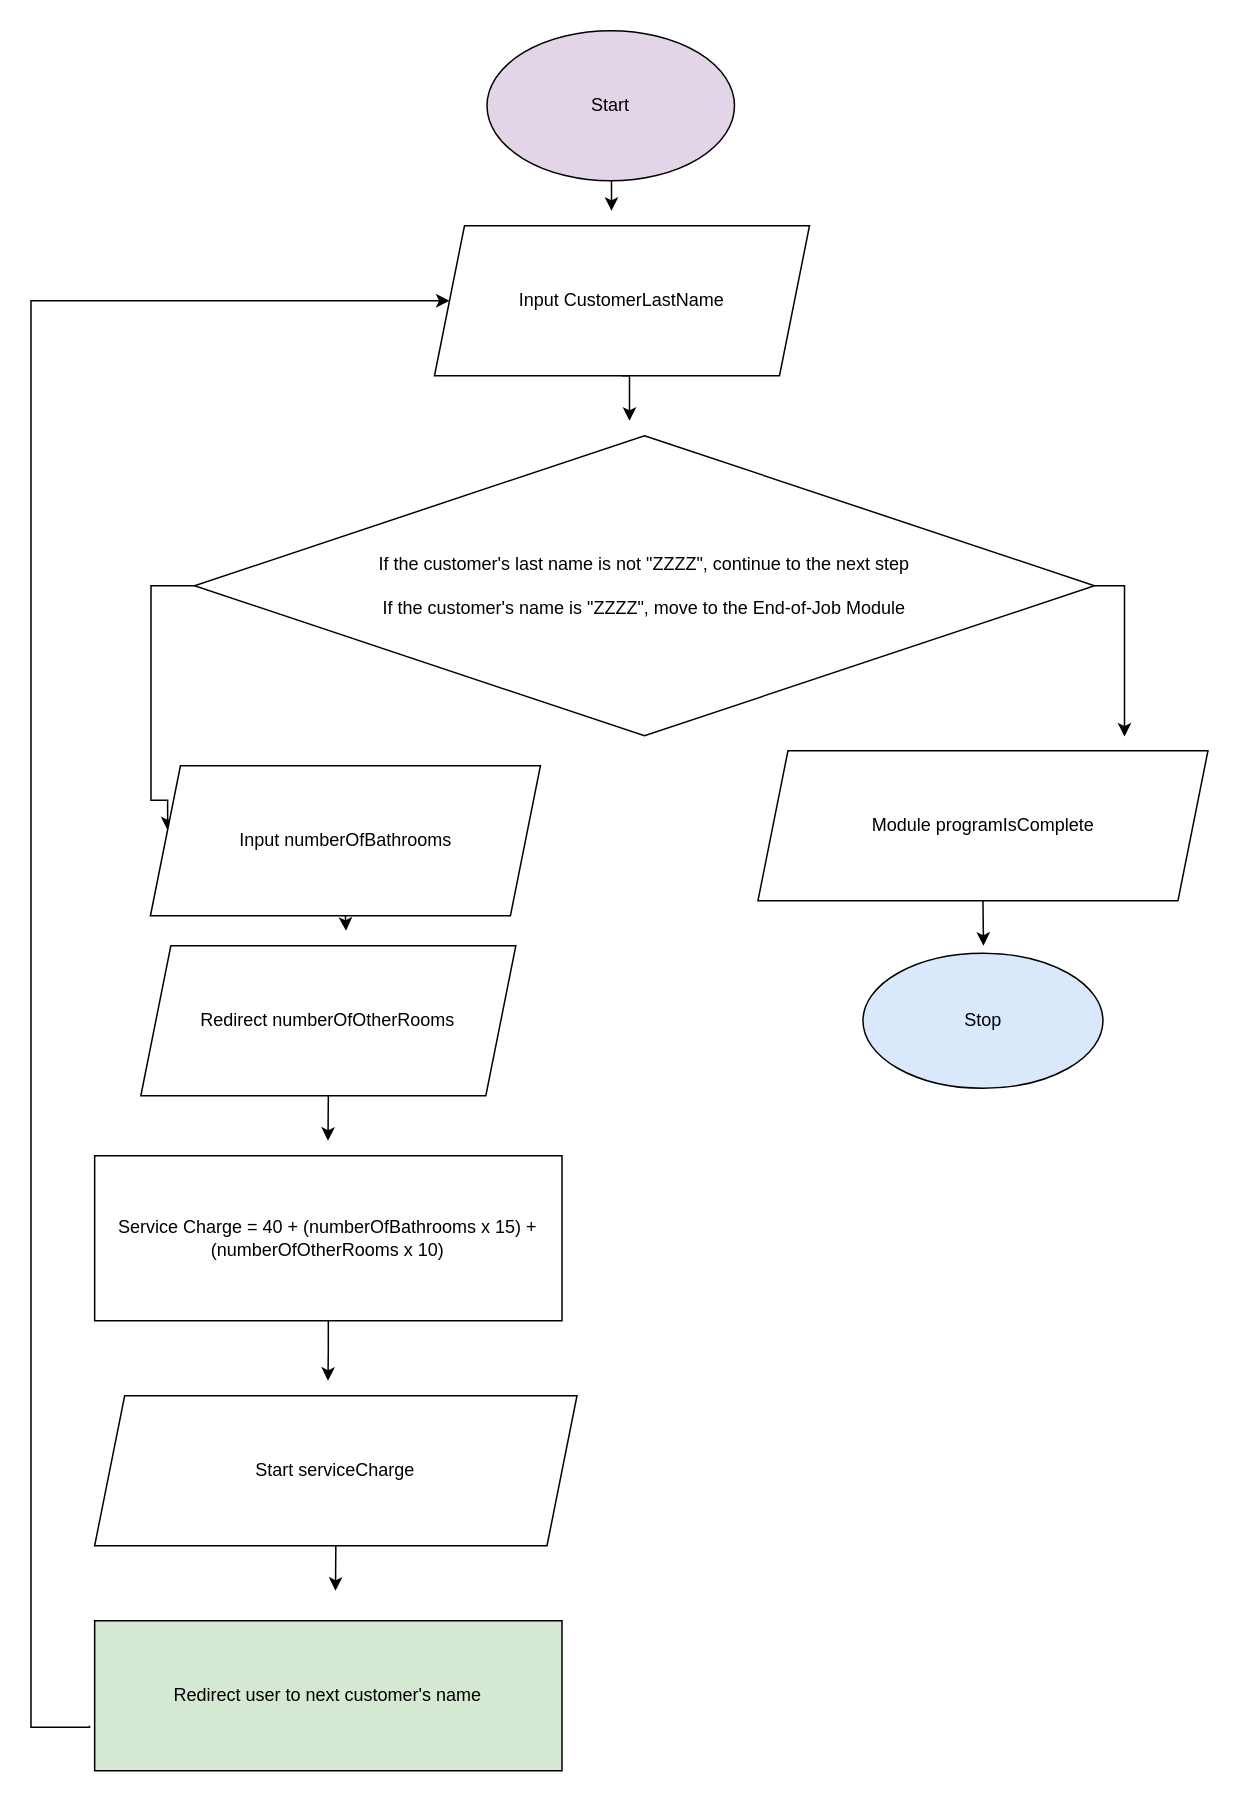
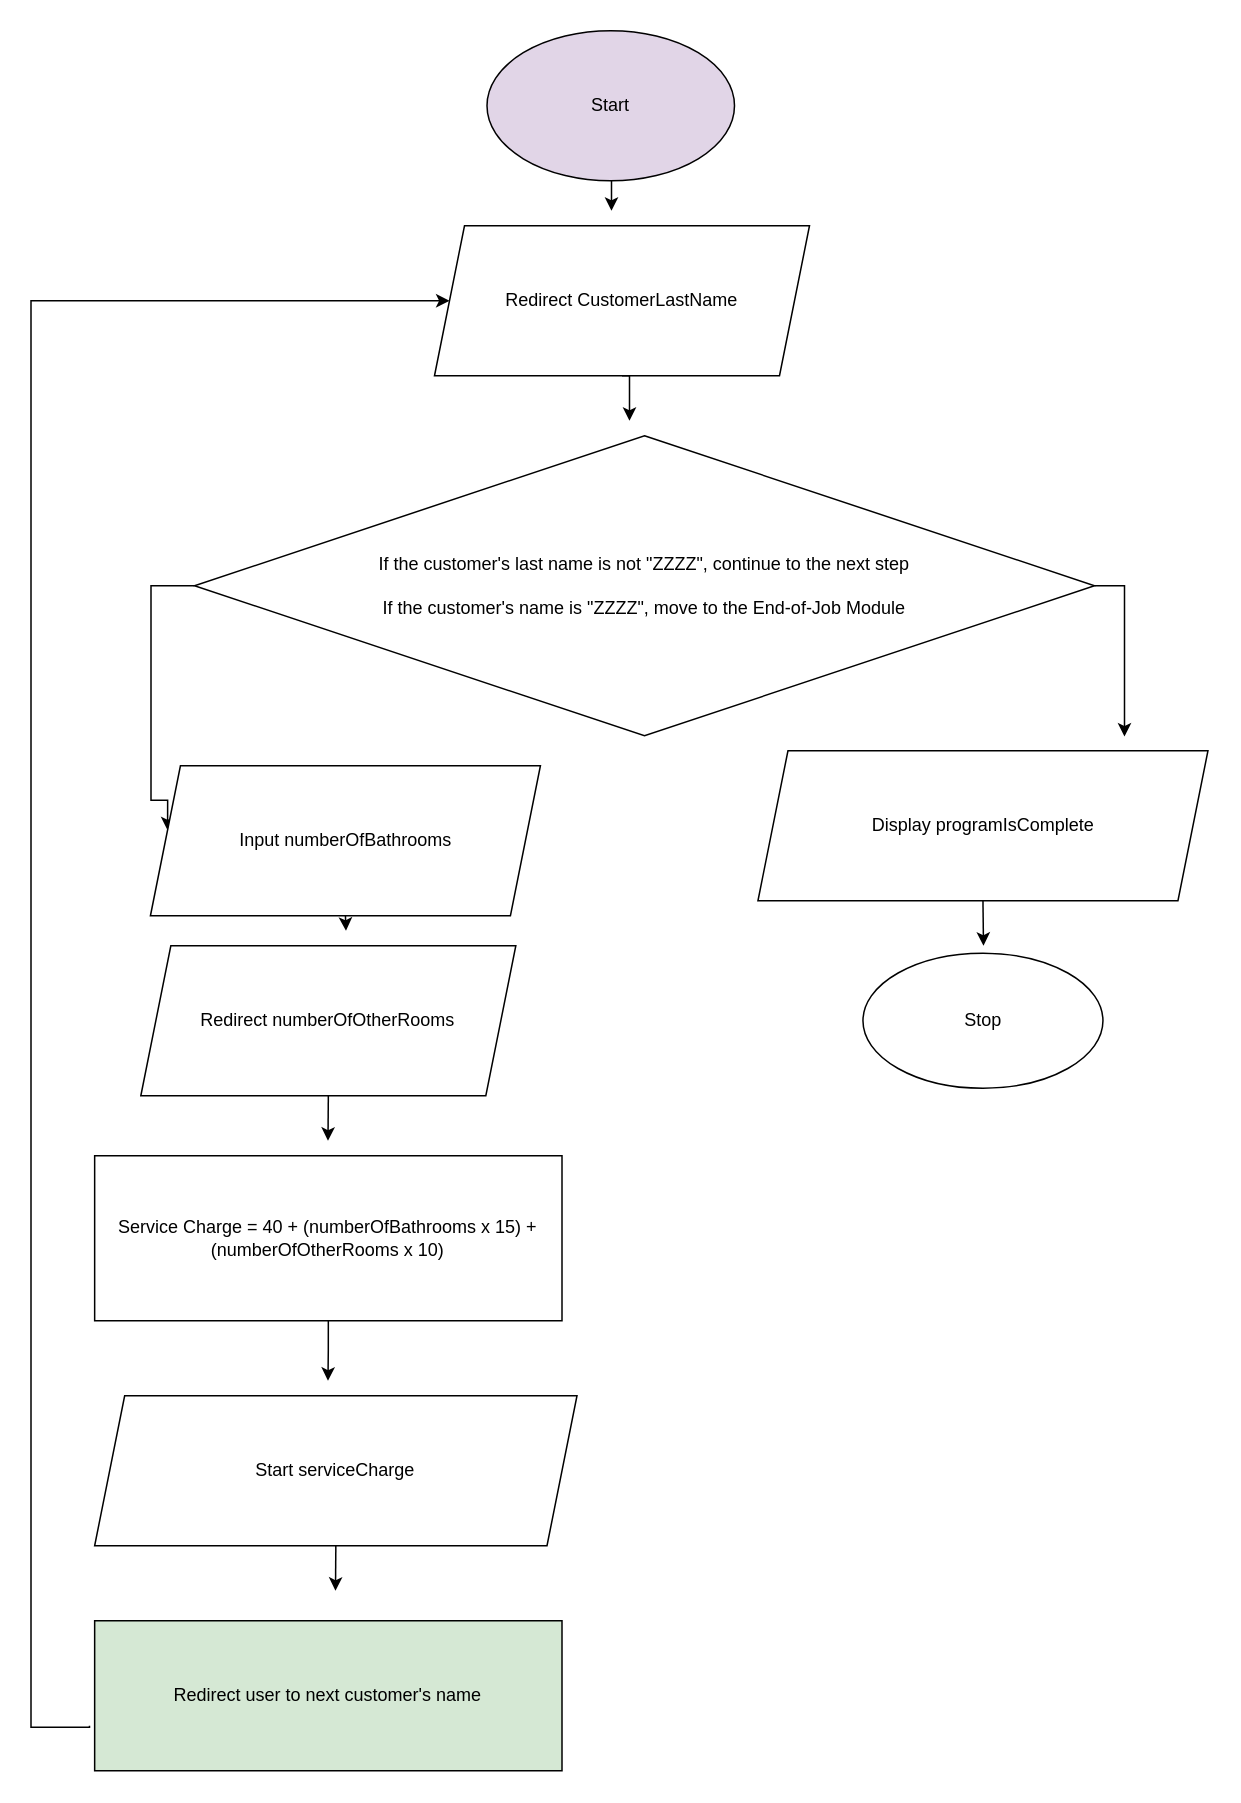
node "Input CustomerLastName": label "Input CustomerLastName" -> "Redirect CustomerLastName"
node "Module programIsComplete": label "Module programIsComplete" -> "Display programIsComplete"
node "Stop": fillcolor #dae8fc -> #ffffff
